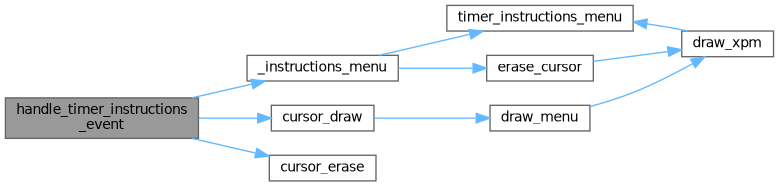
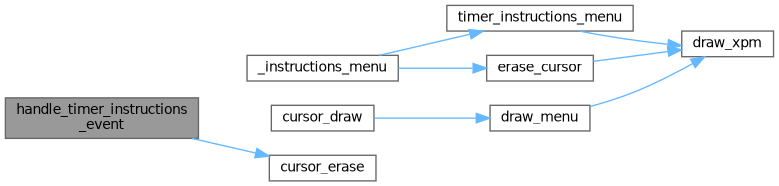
edge "draw_xpm" -> "timer_instructions_menu": reversed
edge "handle_timer_instructions _event" -> "_instructions_menu": removed
edge "handle_timer_instructions _event" -> "cursor_draw": removed
